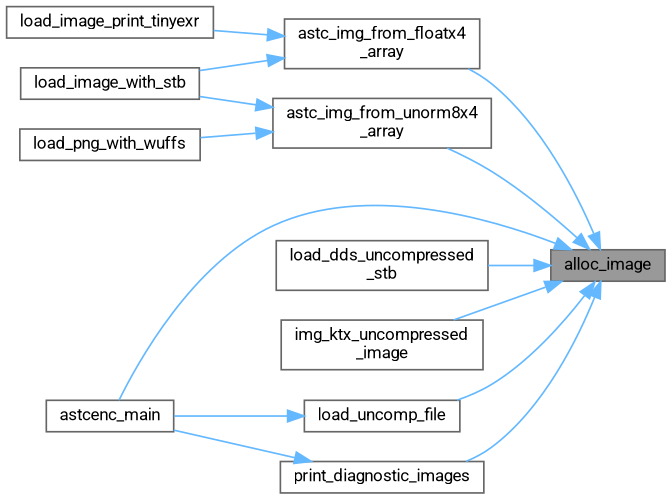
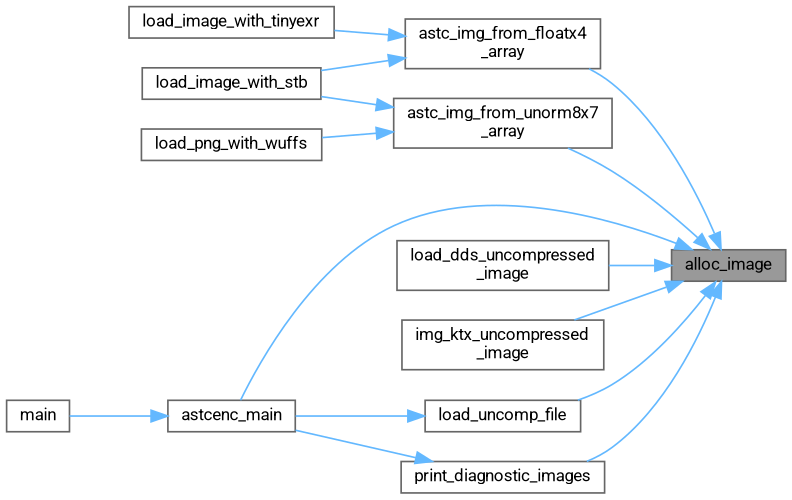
node "load_image_print_tinyexr": label "load_image_print_tinyexr" -> "load_image_with_tinyexr"
node "astc_img_from_unorm8x4 _array": label "astc_img_from_unorm8x4 _array" -> "astc_img_from_unorm8x7 _array"
node "load_dds_uncompressed _stb": label "load_dds_uncompressed _stb" -> "load_dds_uncompressed _image"
node "main": added
